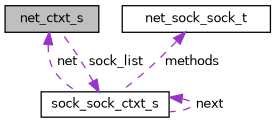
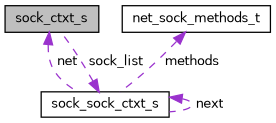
node "net_ctxt_s": label "net_ctxt_s" -> "sock_ctxt_s"
node "net_sock_sock_t": label "net_sock_sock_t" -> "net_sock_methods_t"
